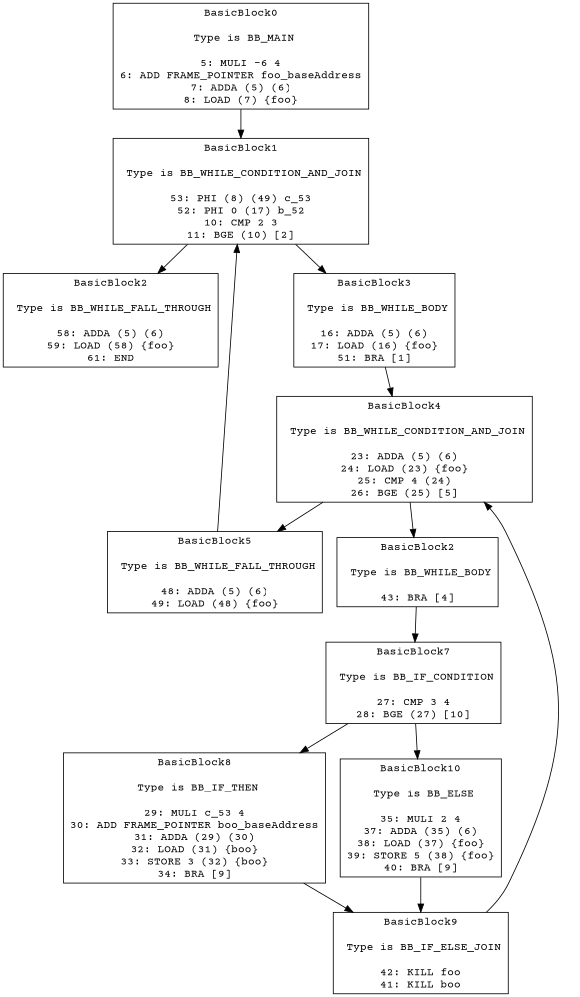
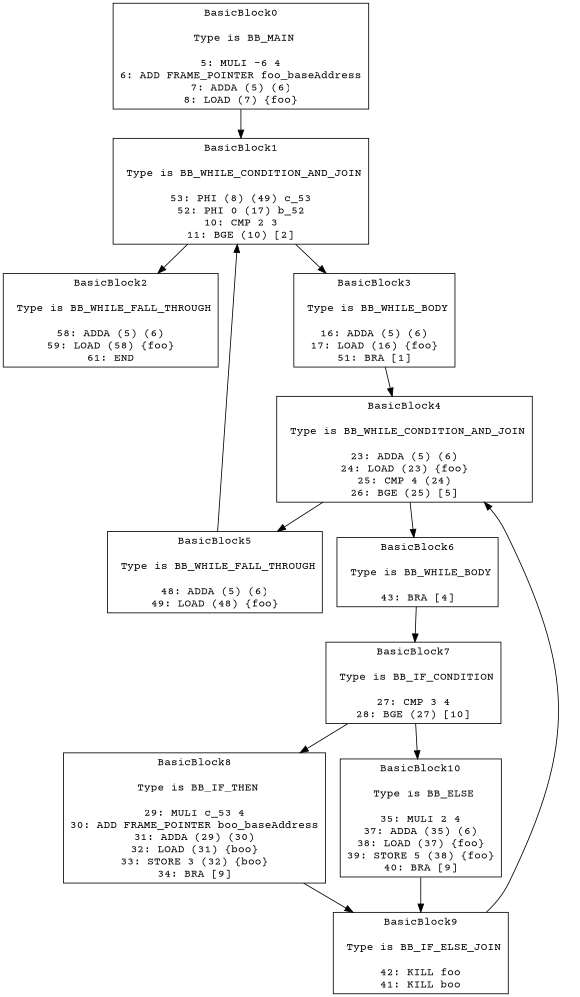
node "BasicBlock2 Type is BB_WHILE_BODY 43: BRA [4]": label "BasicBlock2 Type is BB_WHILE_BODY 43: BRA [4]" -> "BasicBlock6 Type is BB_WHILE_BODY 43: BRA [4]"
